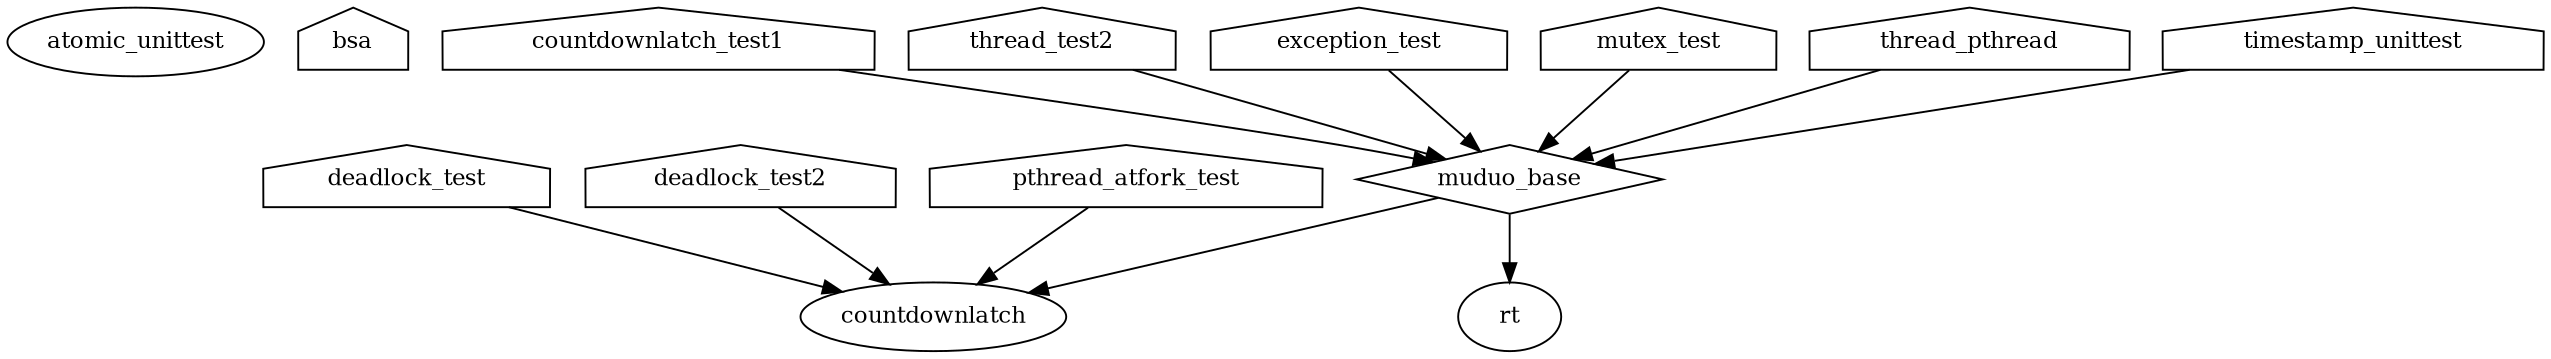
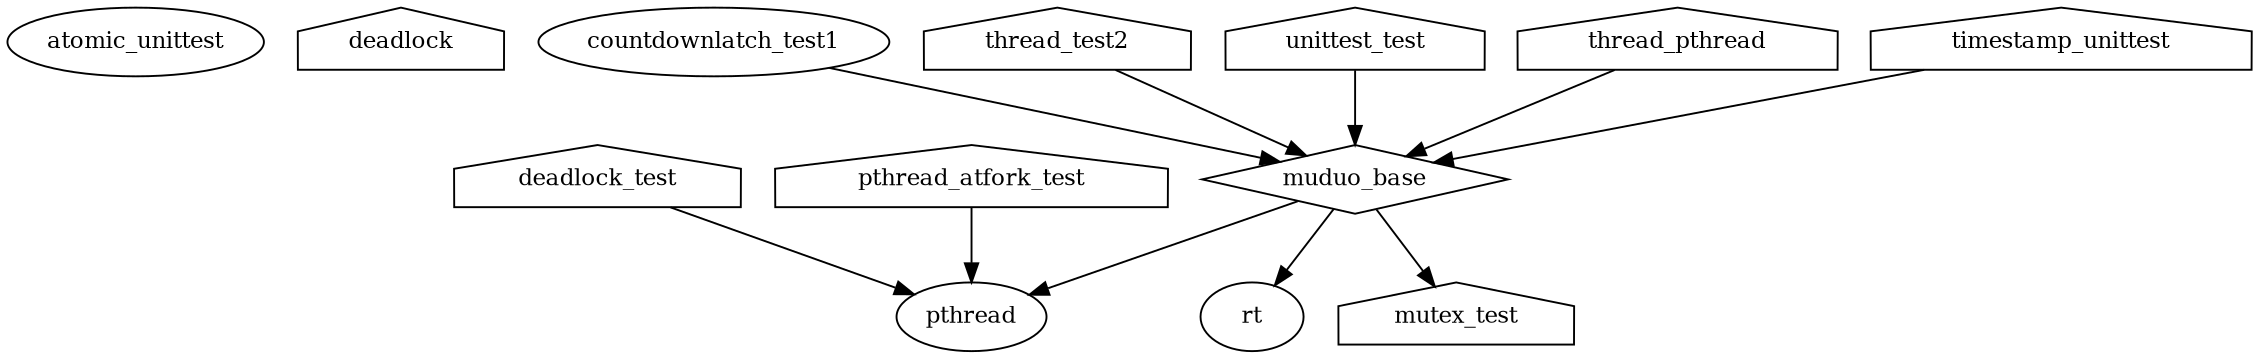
node "bsa": label "bsa" -> "deadlock"
node "countdownlatch_test1": shape house -> ellipse
node "exception_test": label "exception_test" -> "unittest_test"
edge "mutex_test" -> "muduo_base": reversed
node "deadlock_test2": removed
node "countdownlatch": label "countdownlatch" -> "pthread"
